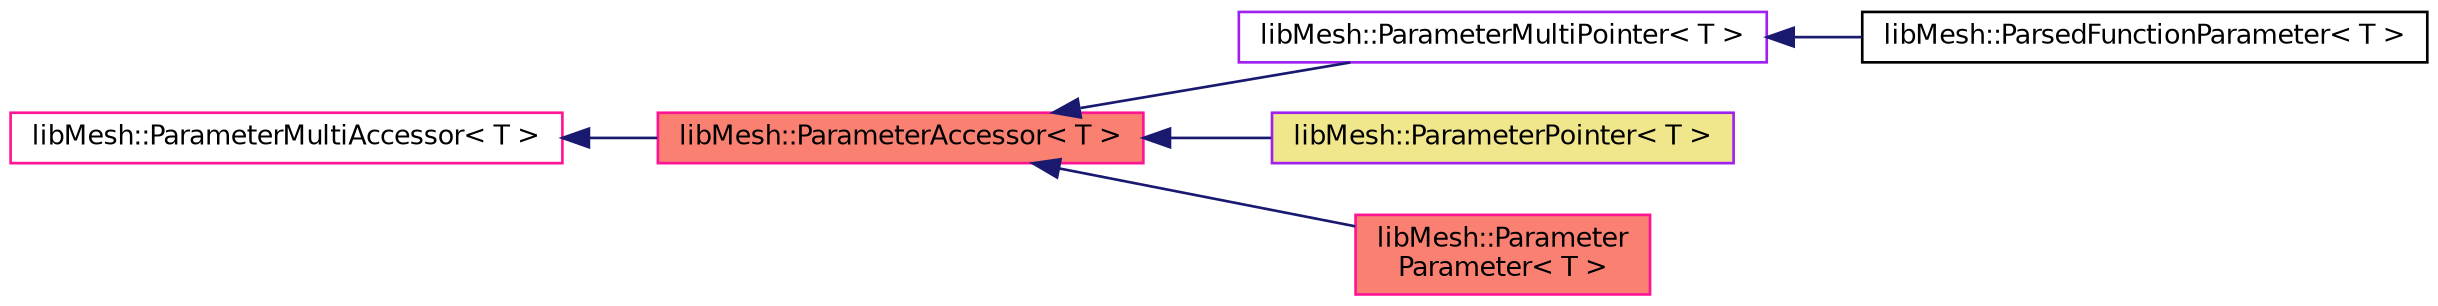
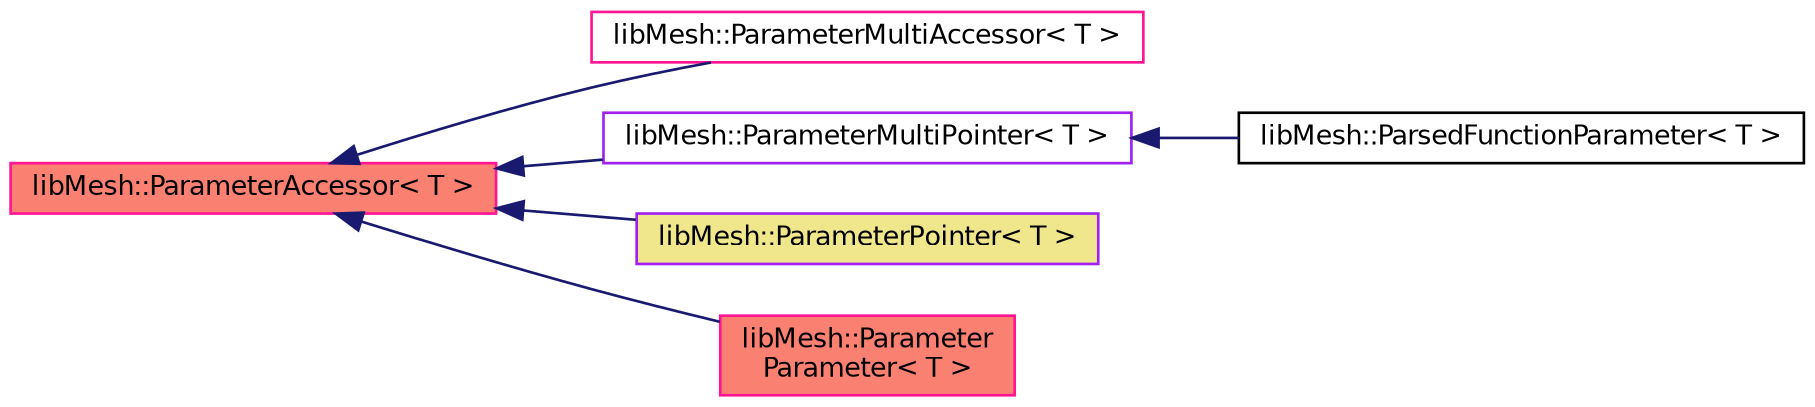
edge "libMesh::ParameterAccessor< T >" -> "libMesh::ParameterMultiAccessor< T >": reversed
